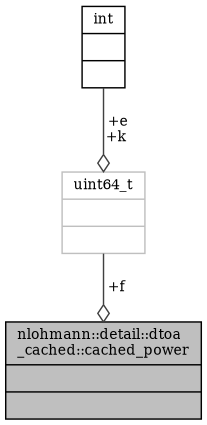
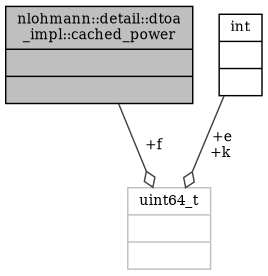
edge "uint64_t" -> "nlohmann::detail::dtoa": reversed
node "nlohmann::detail::dtoa": text "_cached::cached_power" -> "_impl::cached_power"
